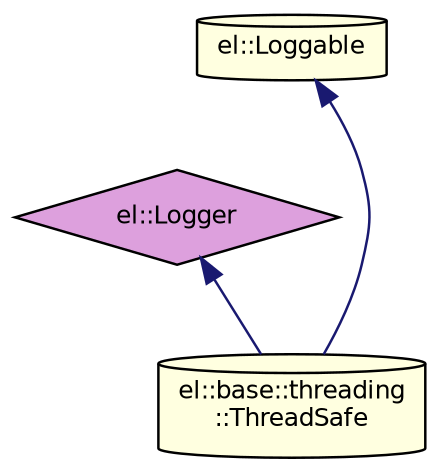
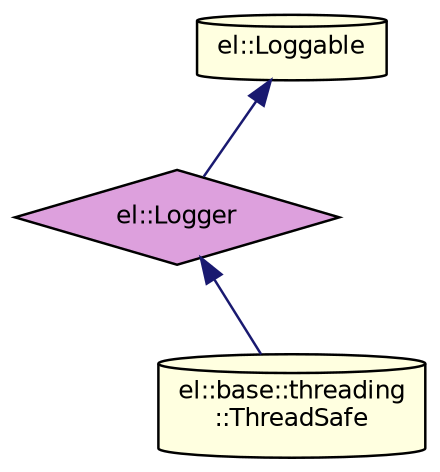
edge "el::base::threading ::ThreadSafe" -> "el::Loggable": now "el::Logger" -> "el::Loggable"
